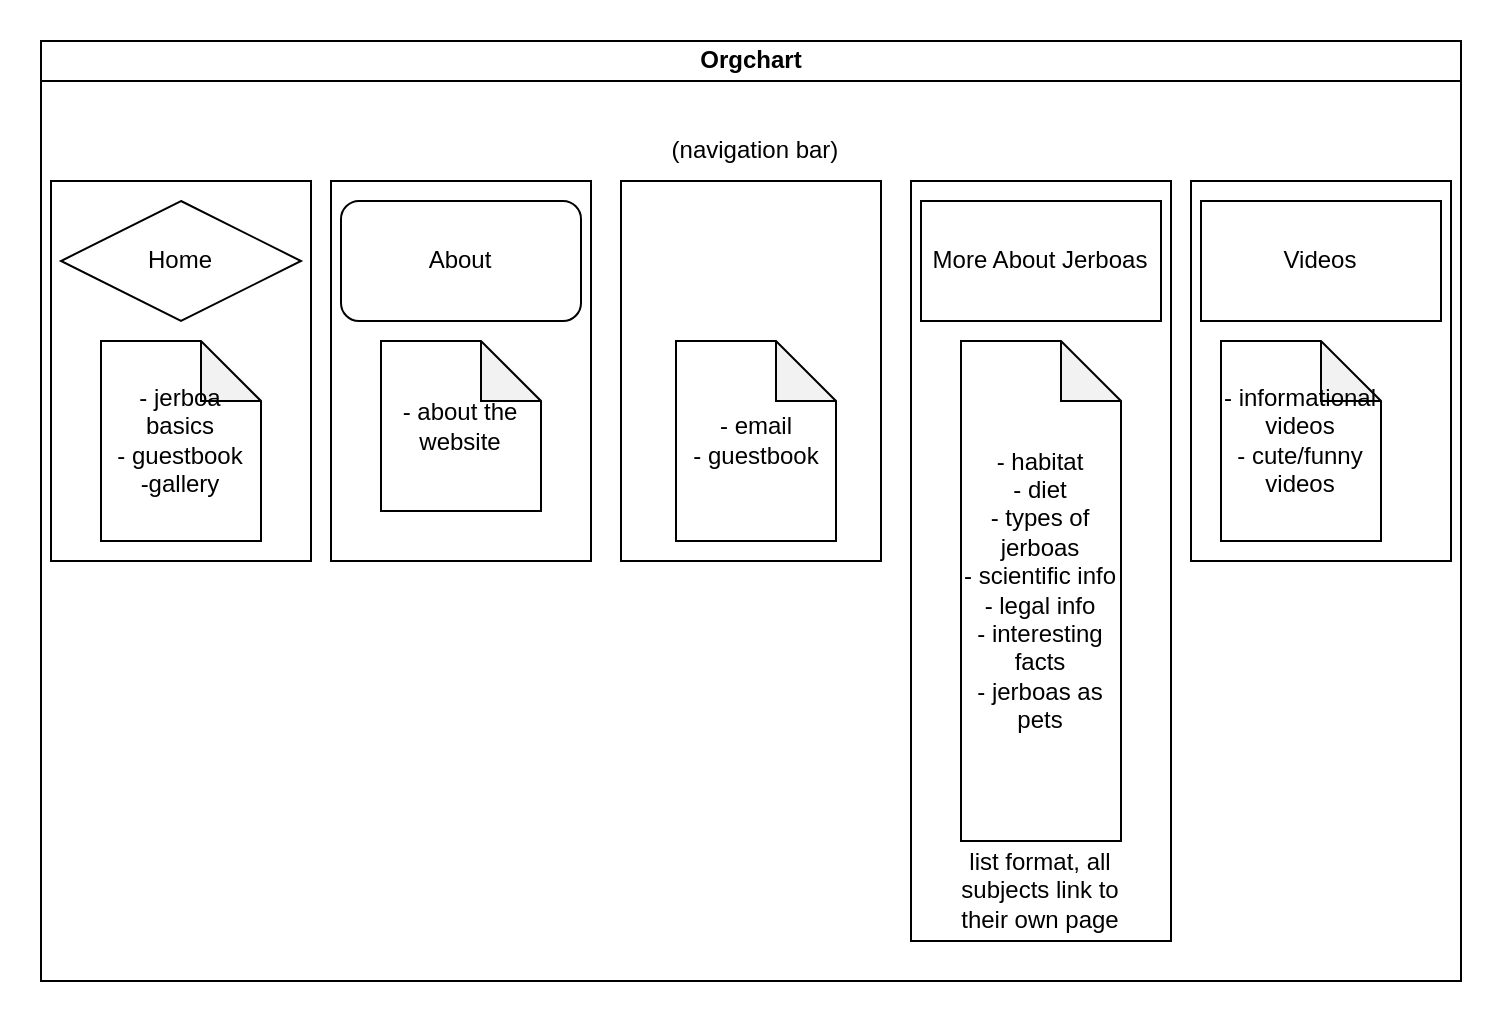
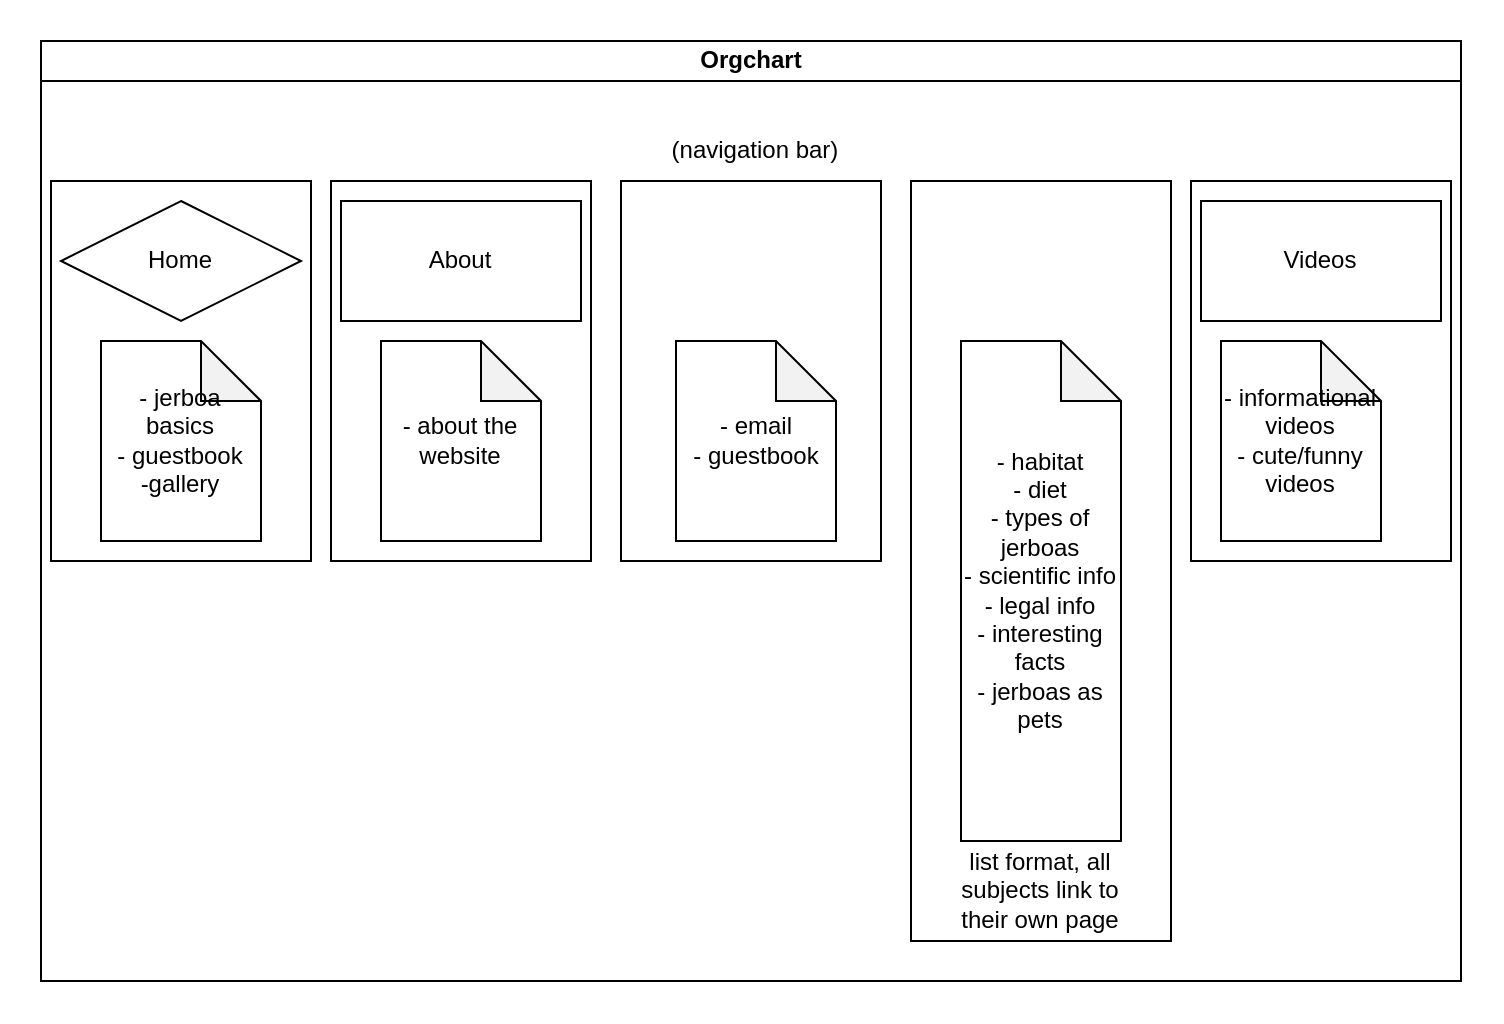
node "About": shape rounded rectangle -> rectangle
node "More About Jerboas": removed
node "- about the website": size 160x170 -> 160x200
